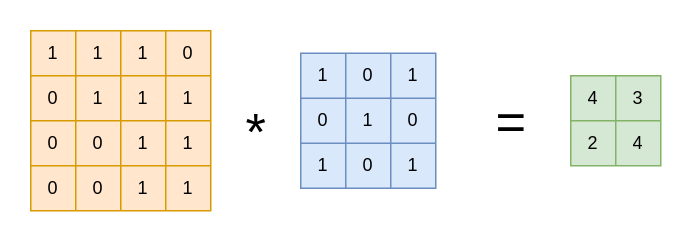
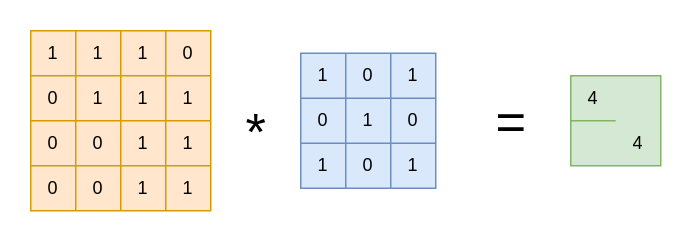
node "3": removed
node "2": removed
